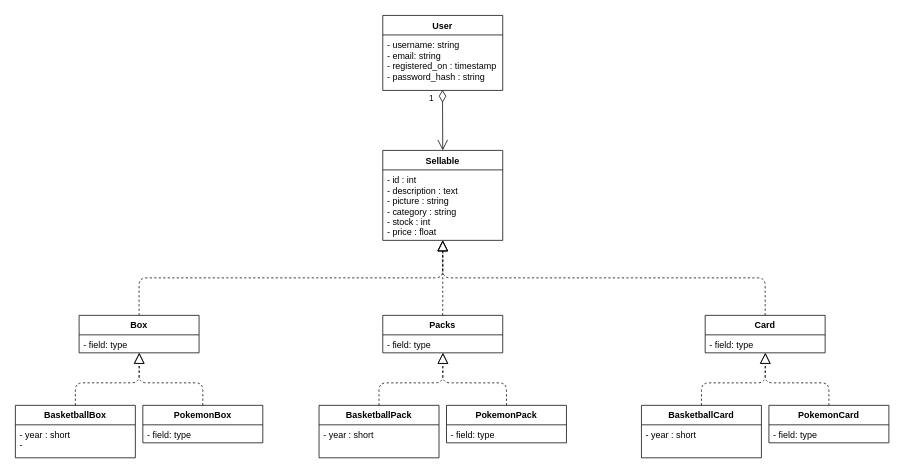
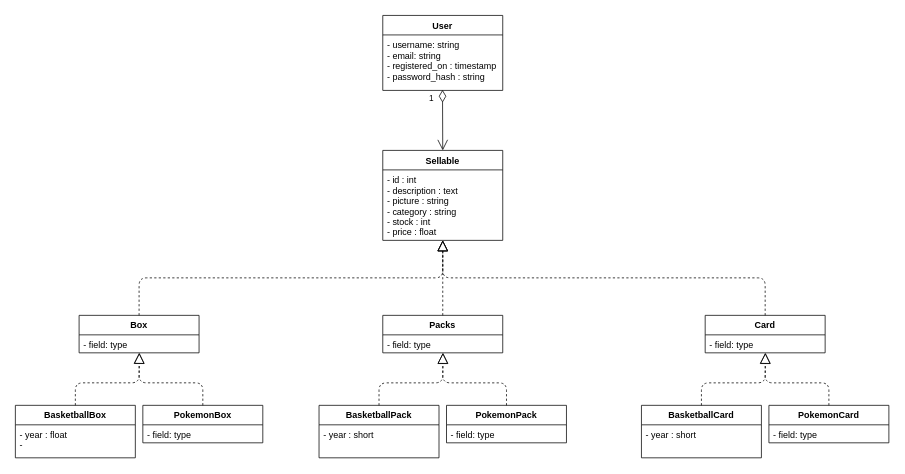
node "- year : short -": label "- year : short -" -> "- year : float -"
